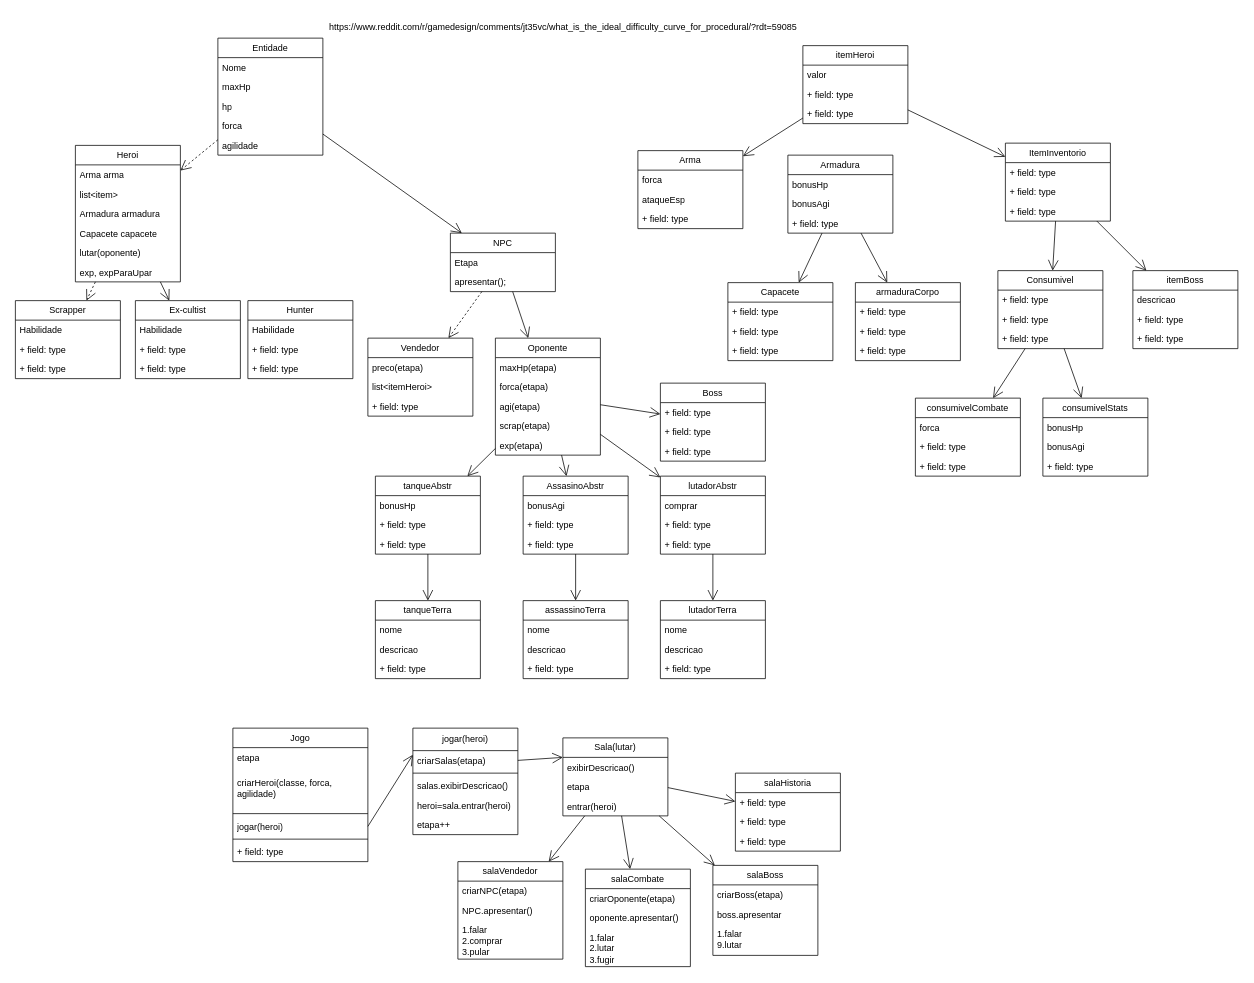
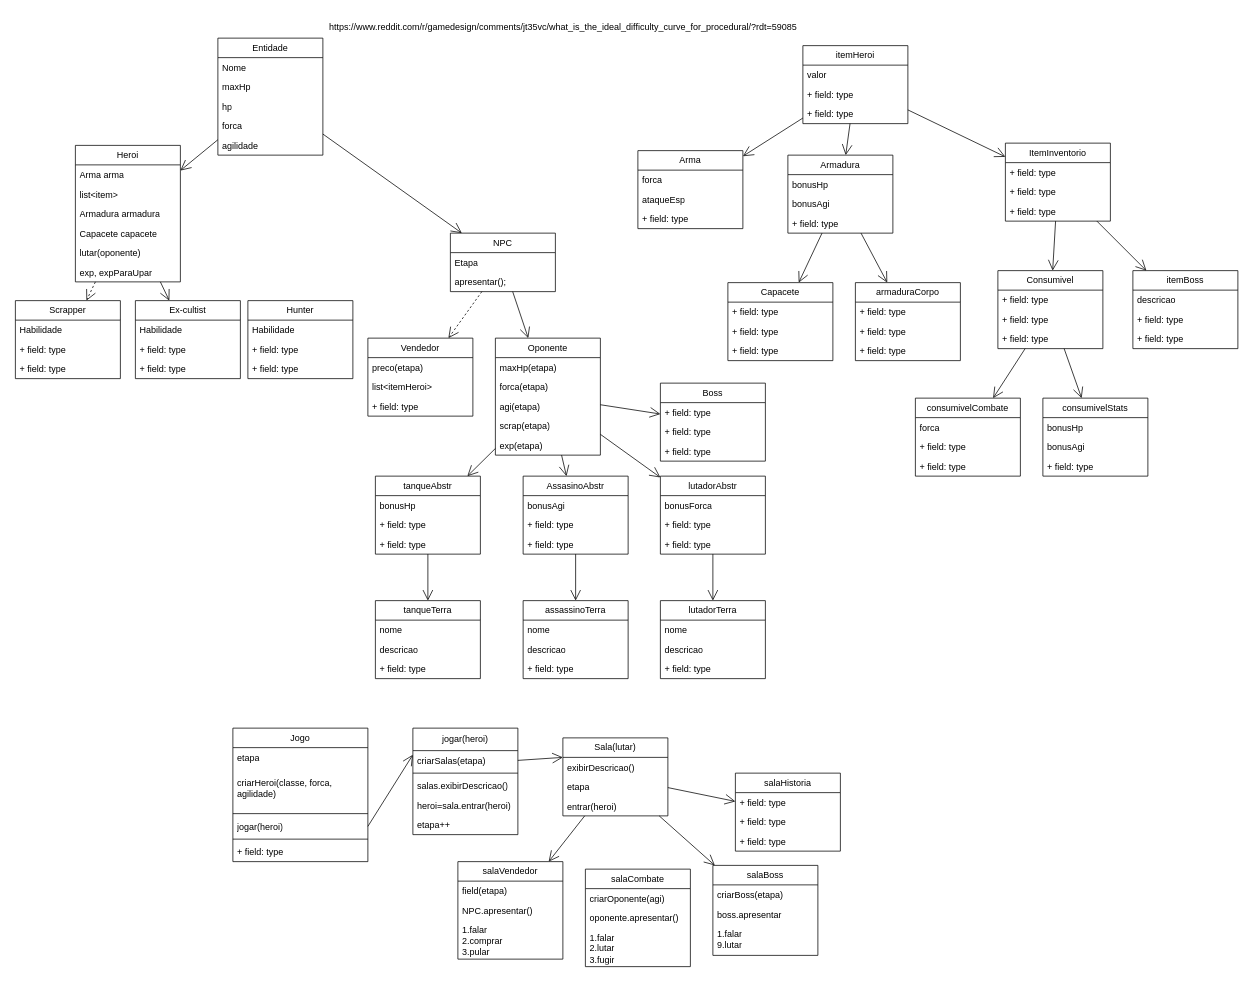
edge "itemHeroi" -> "Armadura": added
edge "Entidade" -> "Heroi": style dashed -> solid
node "comprar": label "comprar" -> "bonusForca"
edge "Sala(lutar)" -> "salaCombate": removed
node "criarNPC(etapa)": label "criarNPC(etapa)" -> "field(etapa)"
node "criarOponente(etapa)": label "criarOponente(etapa)" -> "criarOponente(agi)"
